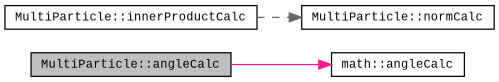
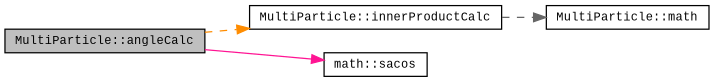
node "MultiParticle::normCalc": label "MultiParticle::normCalc" -> "MultiParticle::math"
edge "MultiParticle::angleCalc" -> "MultiParticle::innerProductCalc": added
node "math::angleCalc": label "math::angleCalc" -> "math::sacos"
